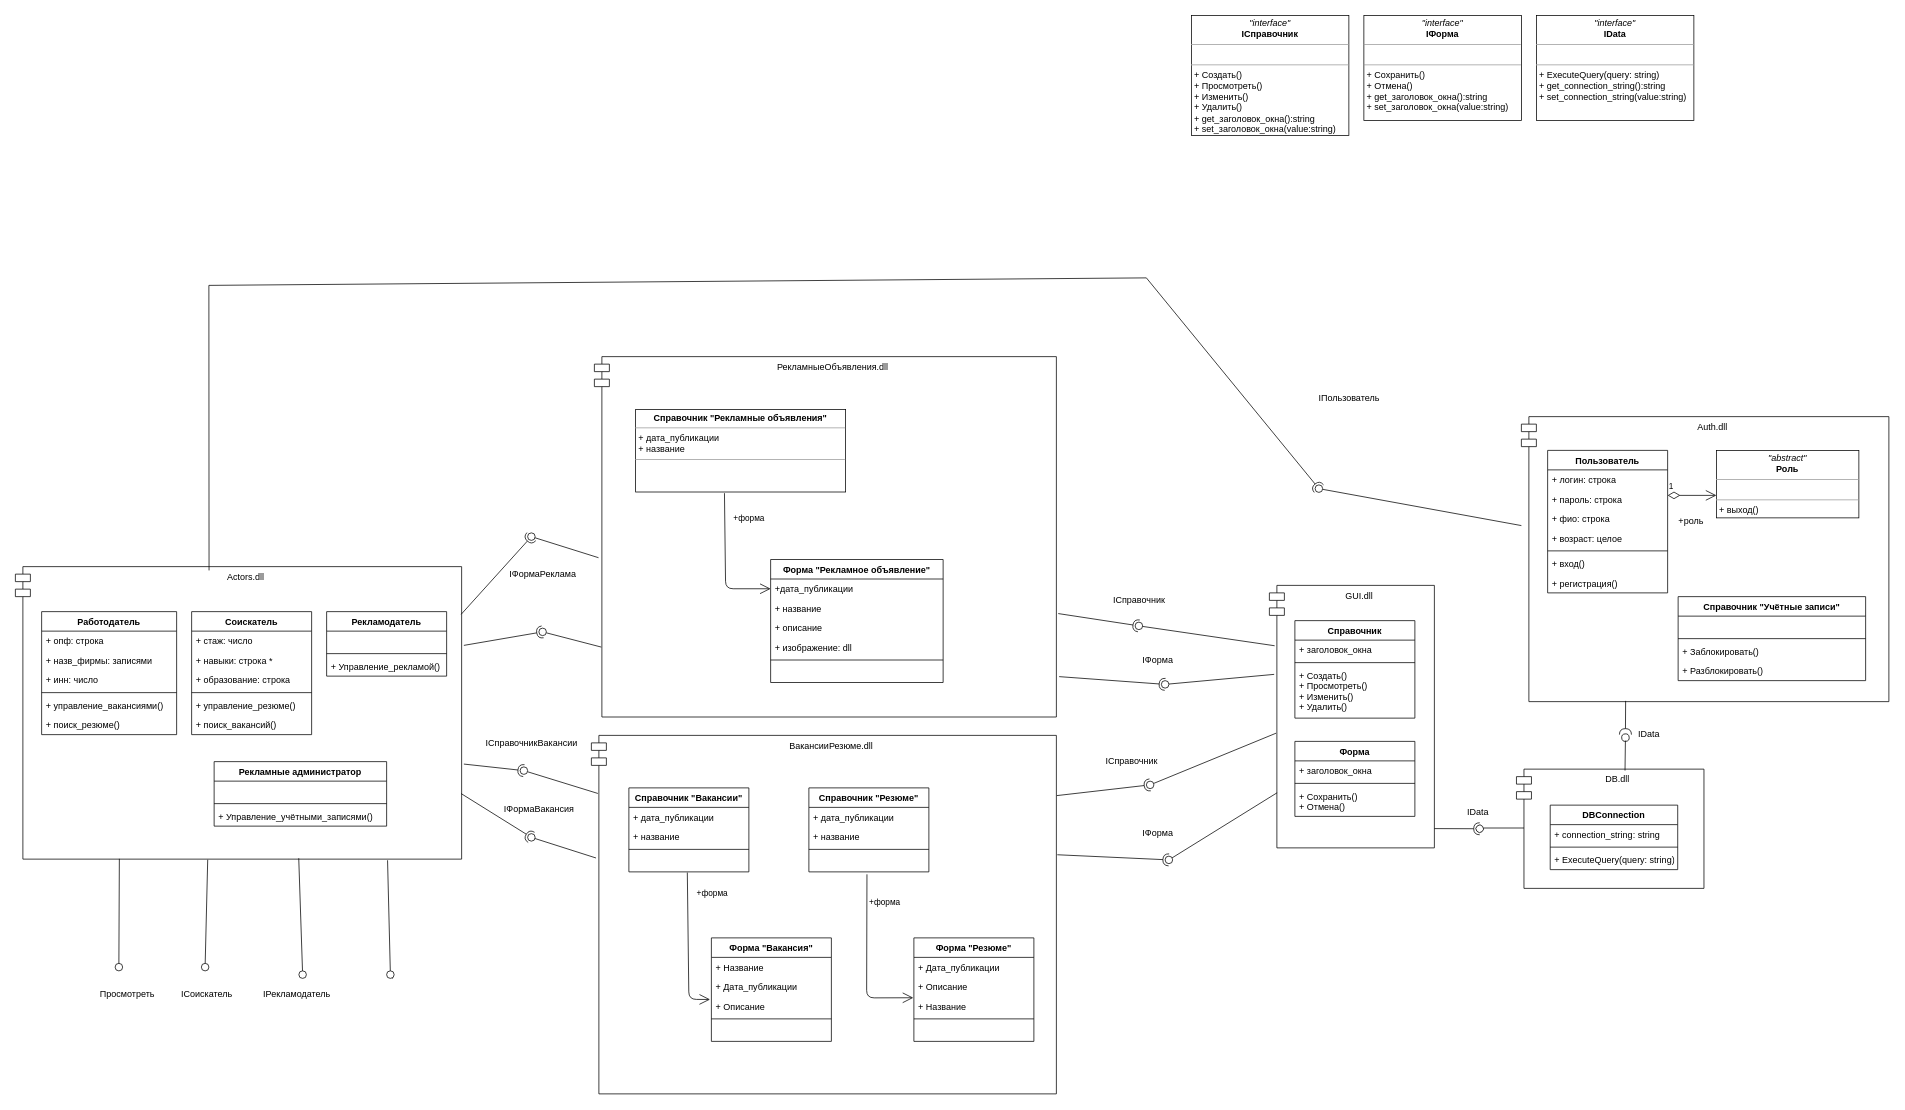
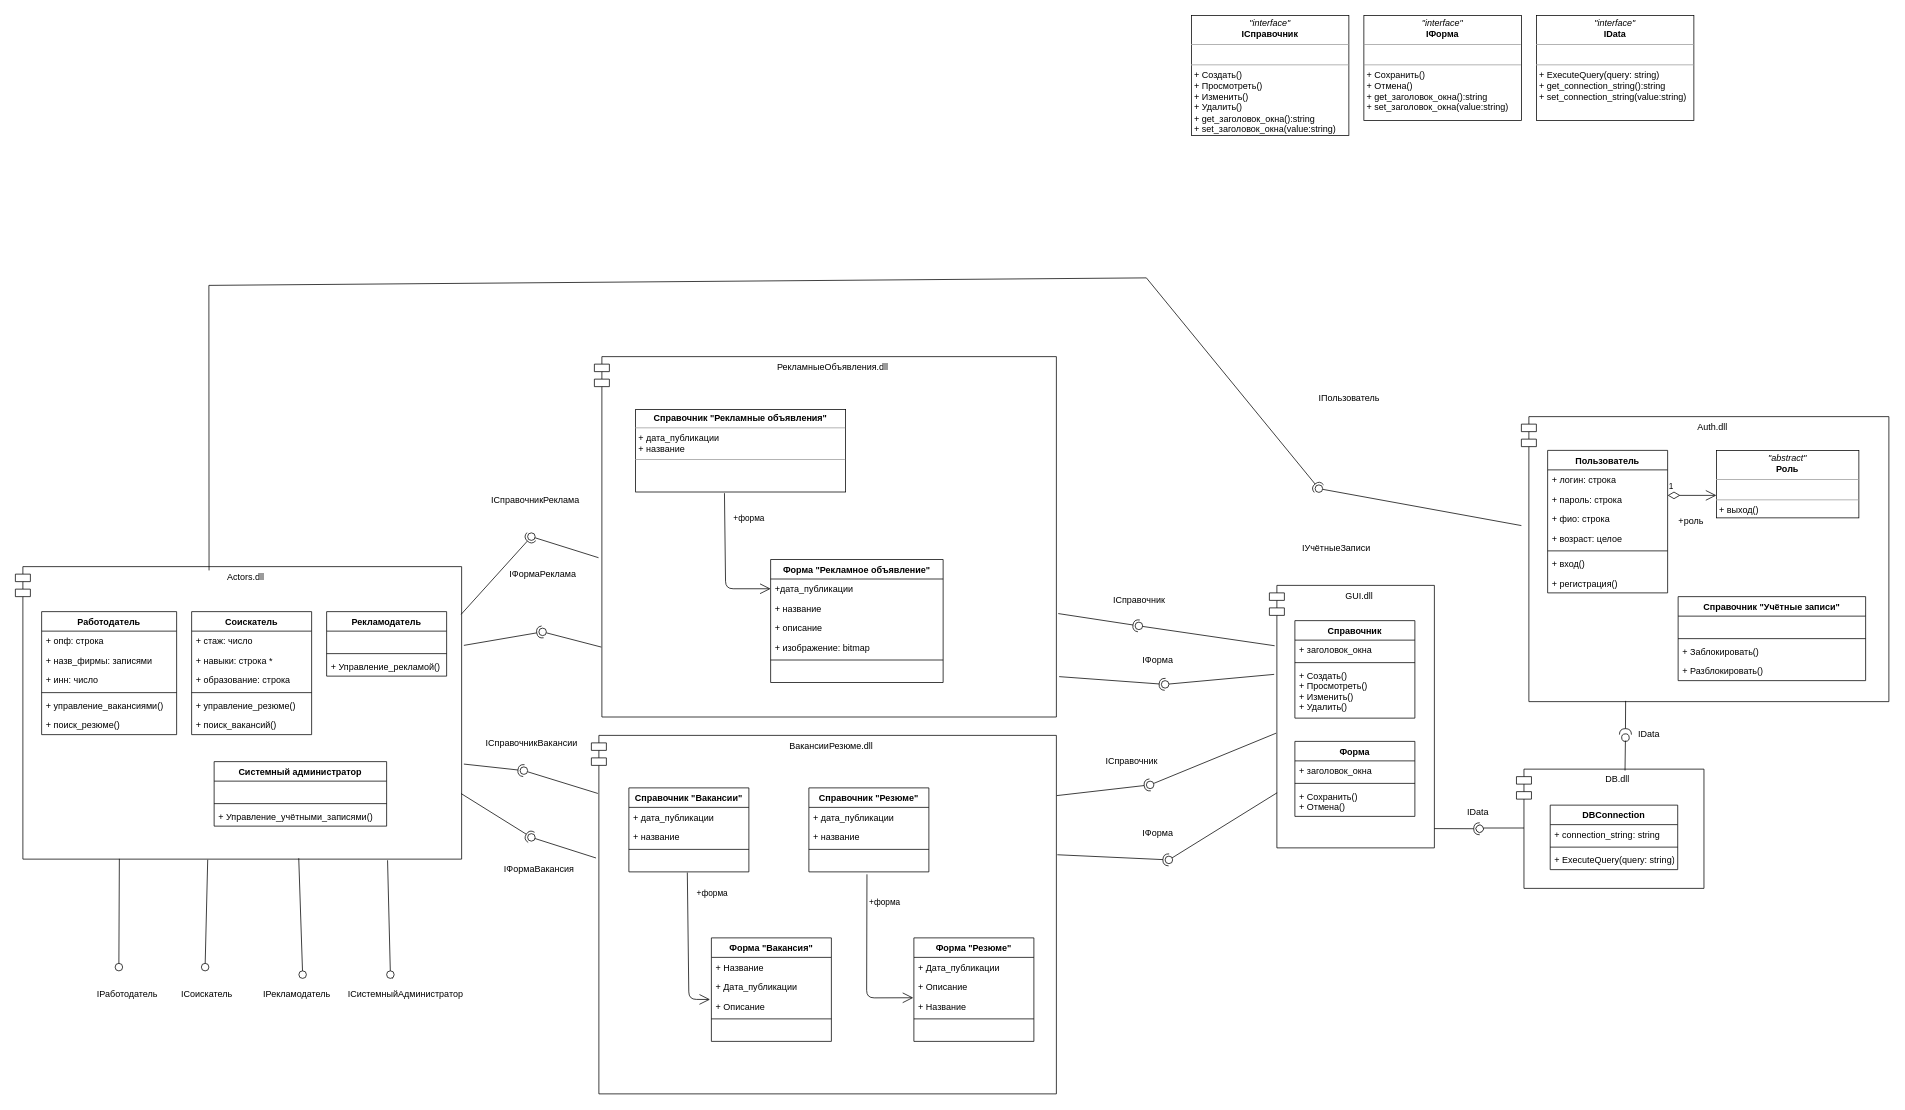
node "IСправочникРеклама": added
node "IУчётныеЗаписи": added
node "+ изображение: dll": label "+ изображение: dll" -> "+ изображение: bitmap"
node "Рекламные администратор": label "Рекламные администратор" -> "Системный администратор"
node "IФормаВакансия": moved (539, 809) -> (539, 869)
node "Просмотреть": label "Просмотреть" -> "IРаботодатель"
node "IСистемныйАдминистратор": added
